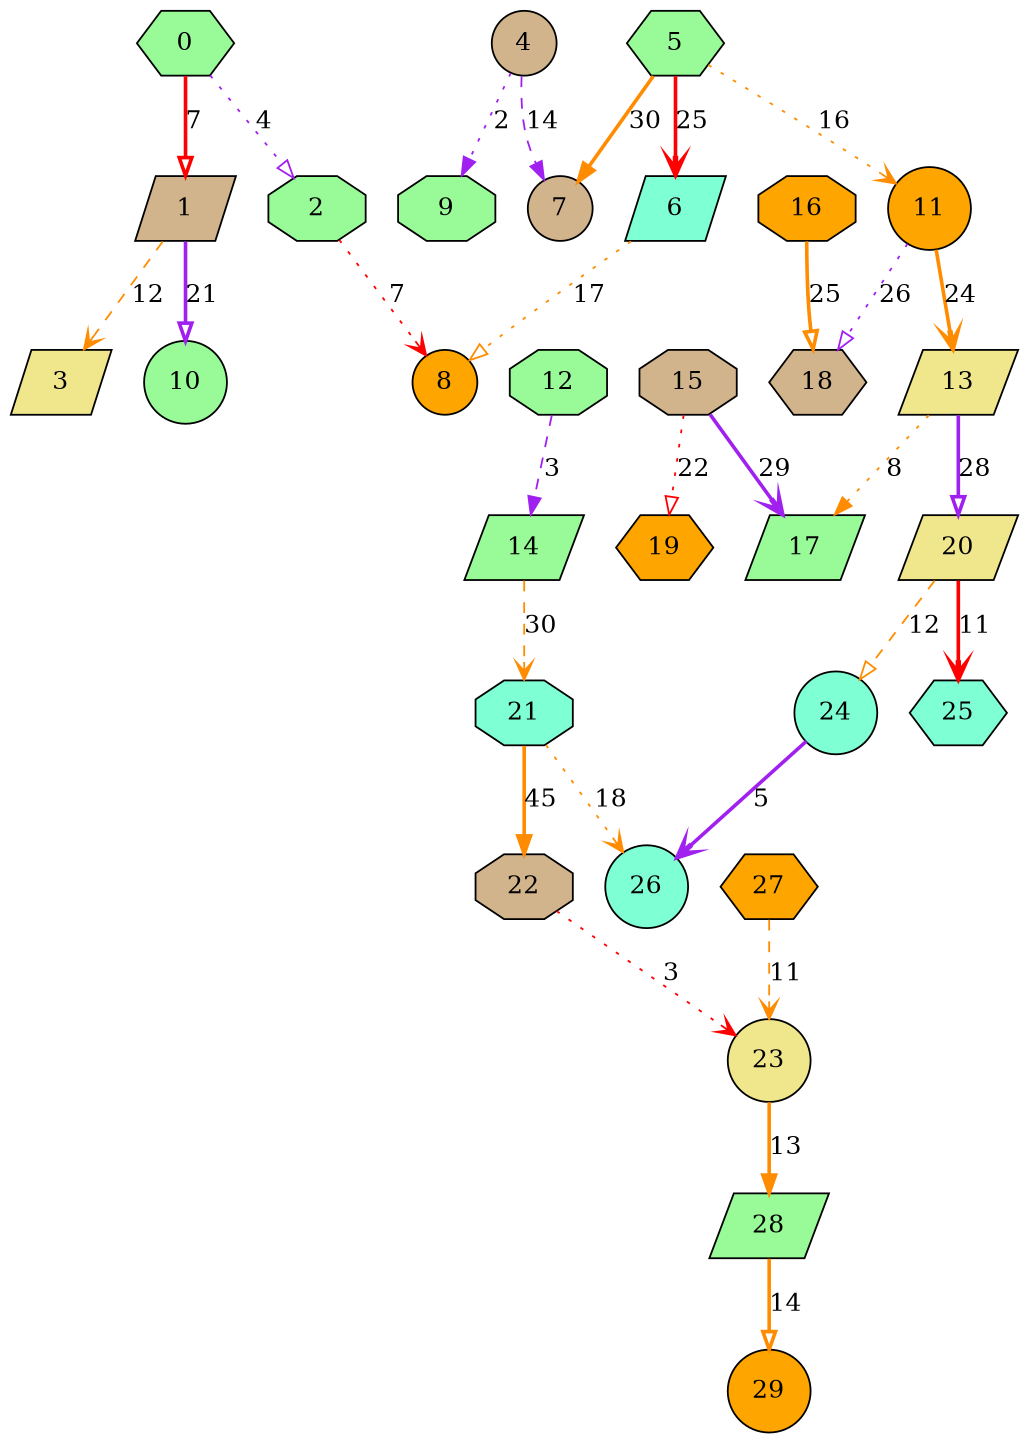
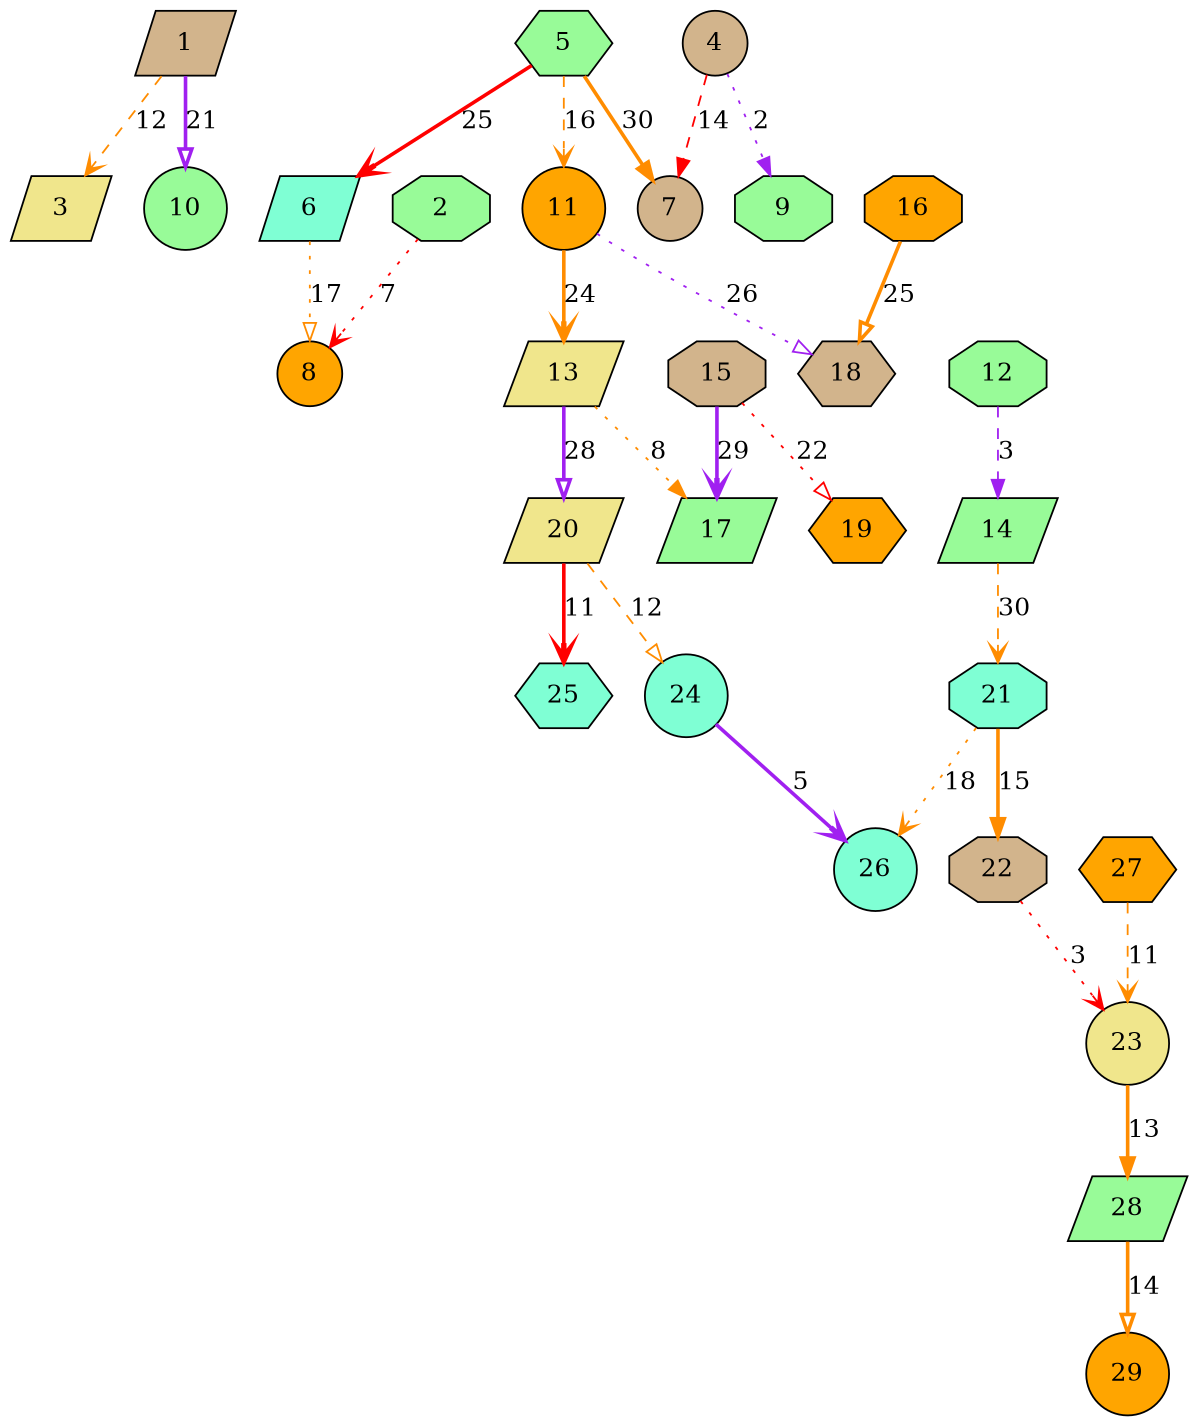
node "0": removed
edge "5" -> "11": style dotted -> dashed
edge "4" -> "7": color purple -> red
edge "21" -> "22": label "45" -> "15"
